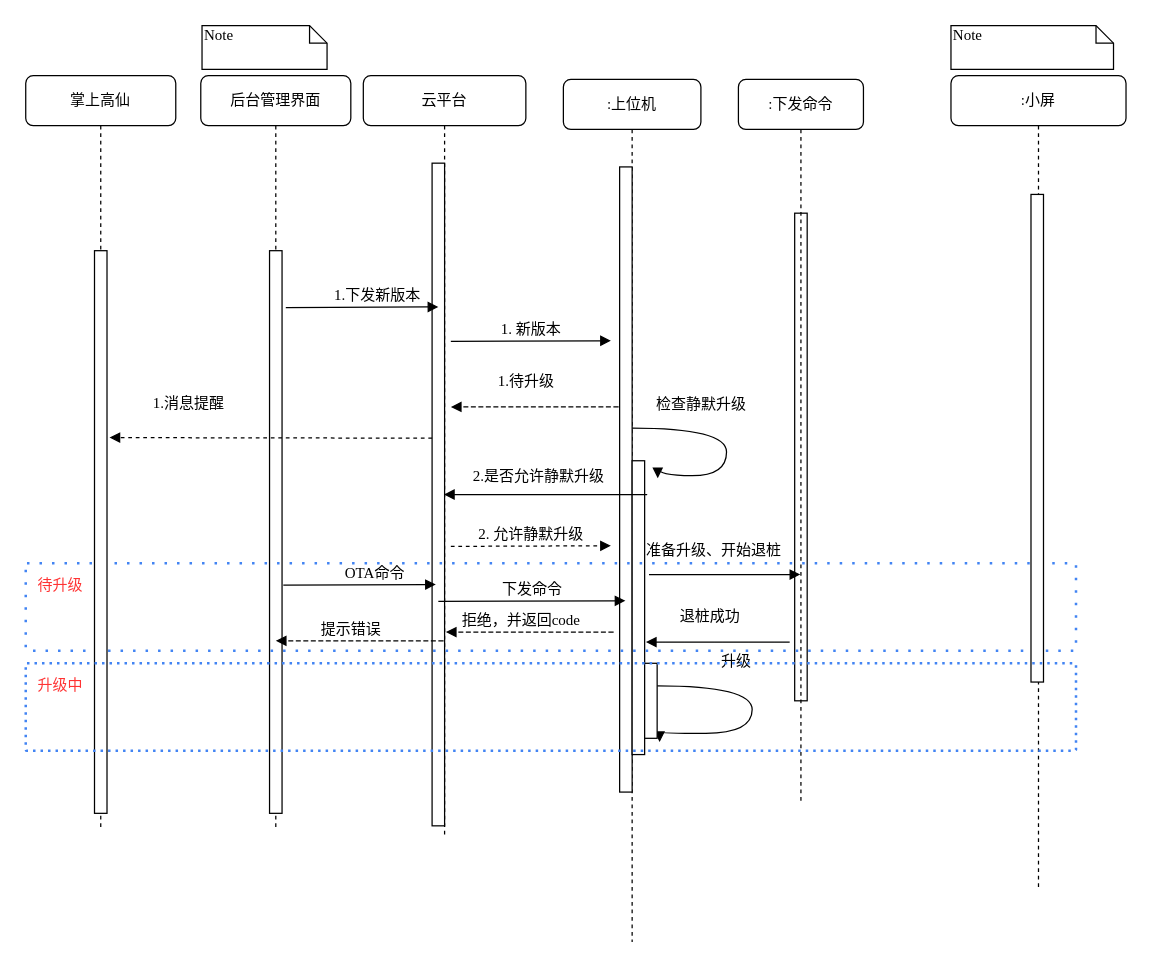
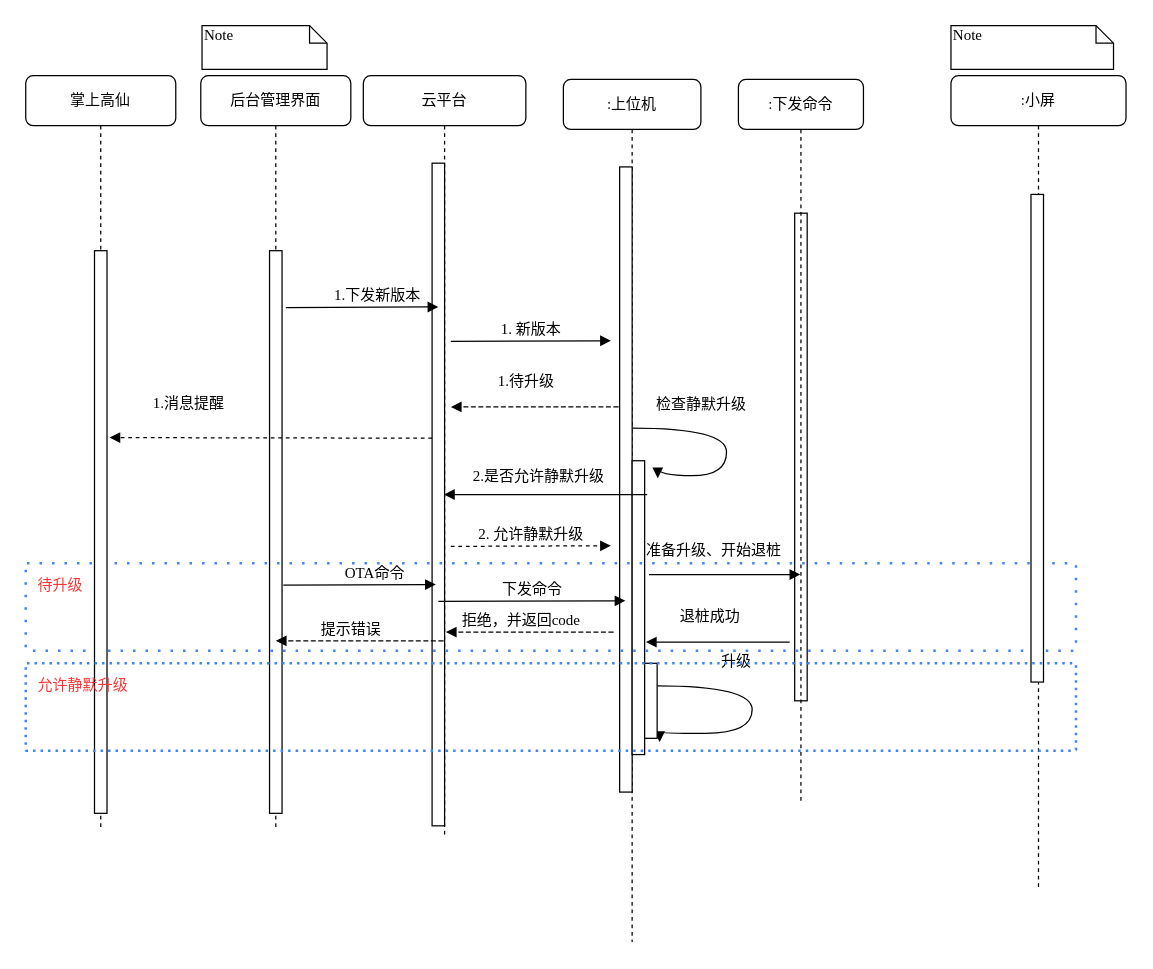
node "升级中": label "升级中" -> "允许静默升级"
